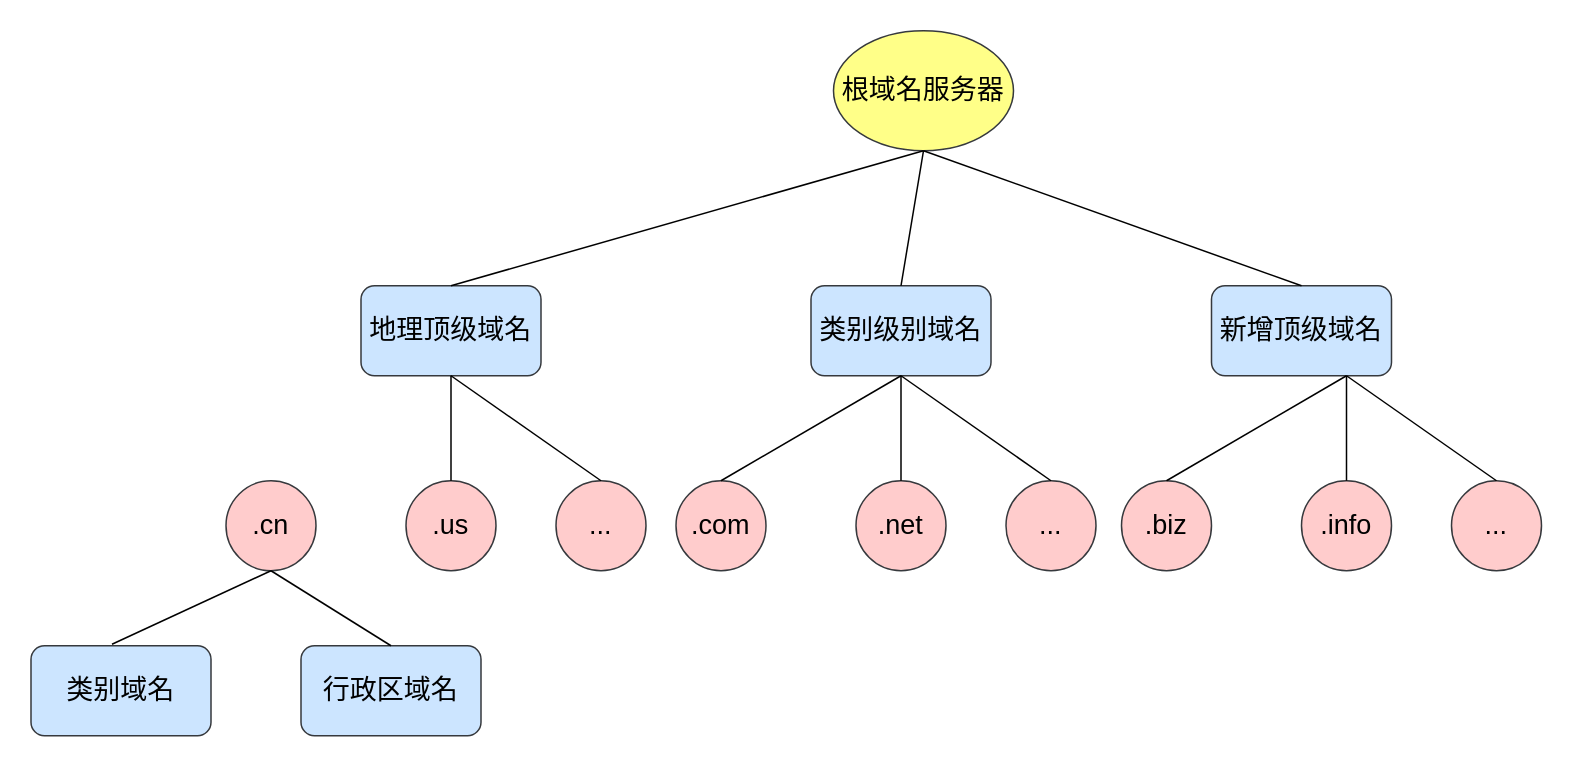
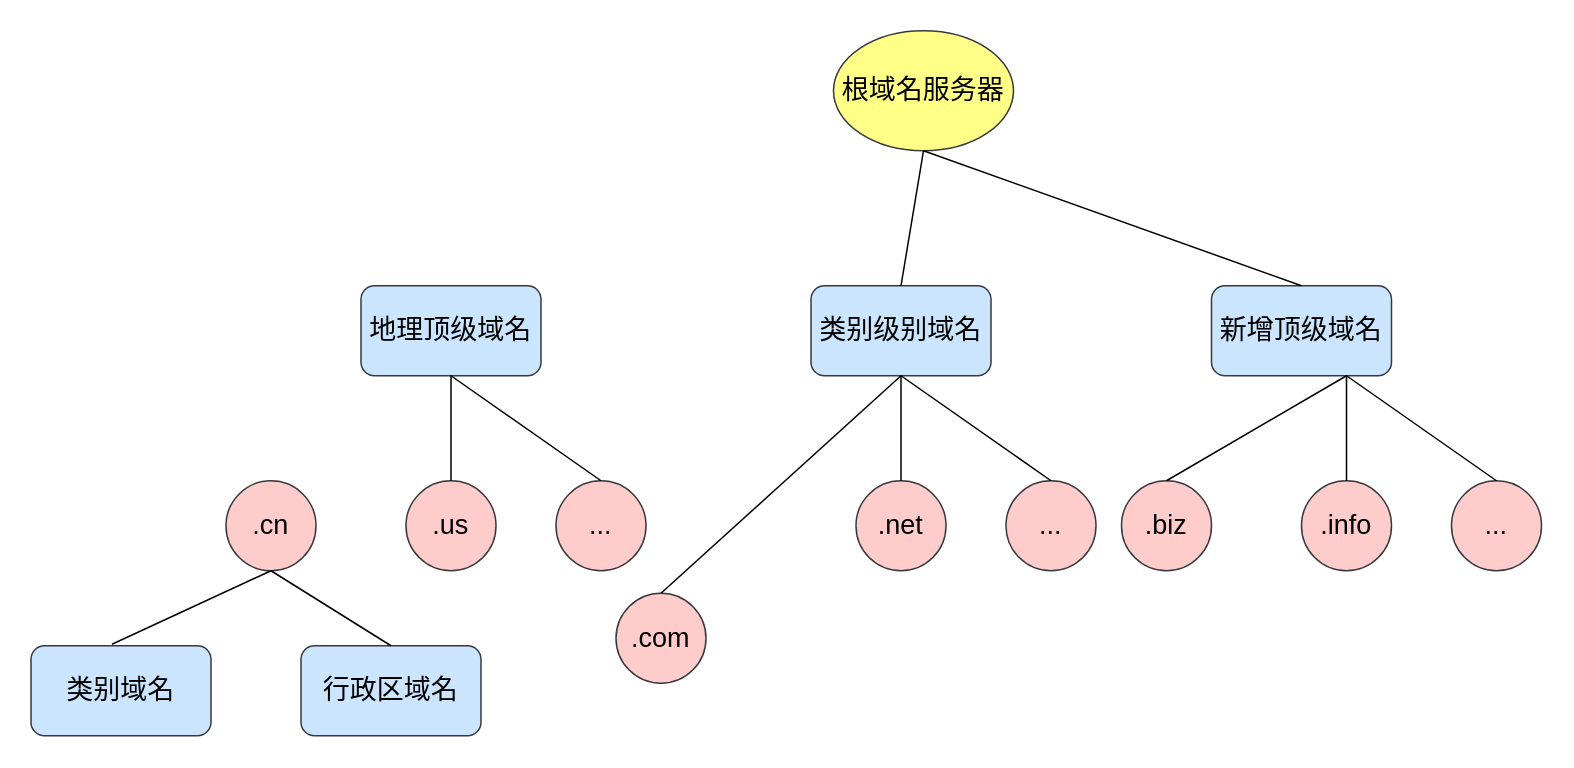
edge "根域名服务器" -- "地理顶级域名": removed
node ".com": moved (721, 526) -> (661, 638)
